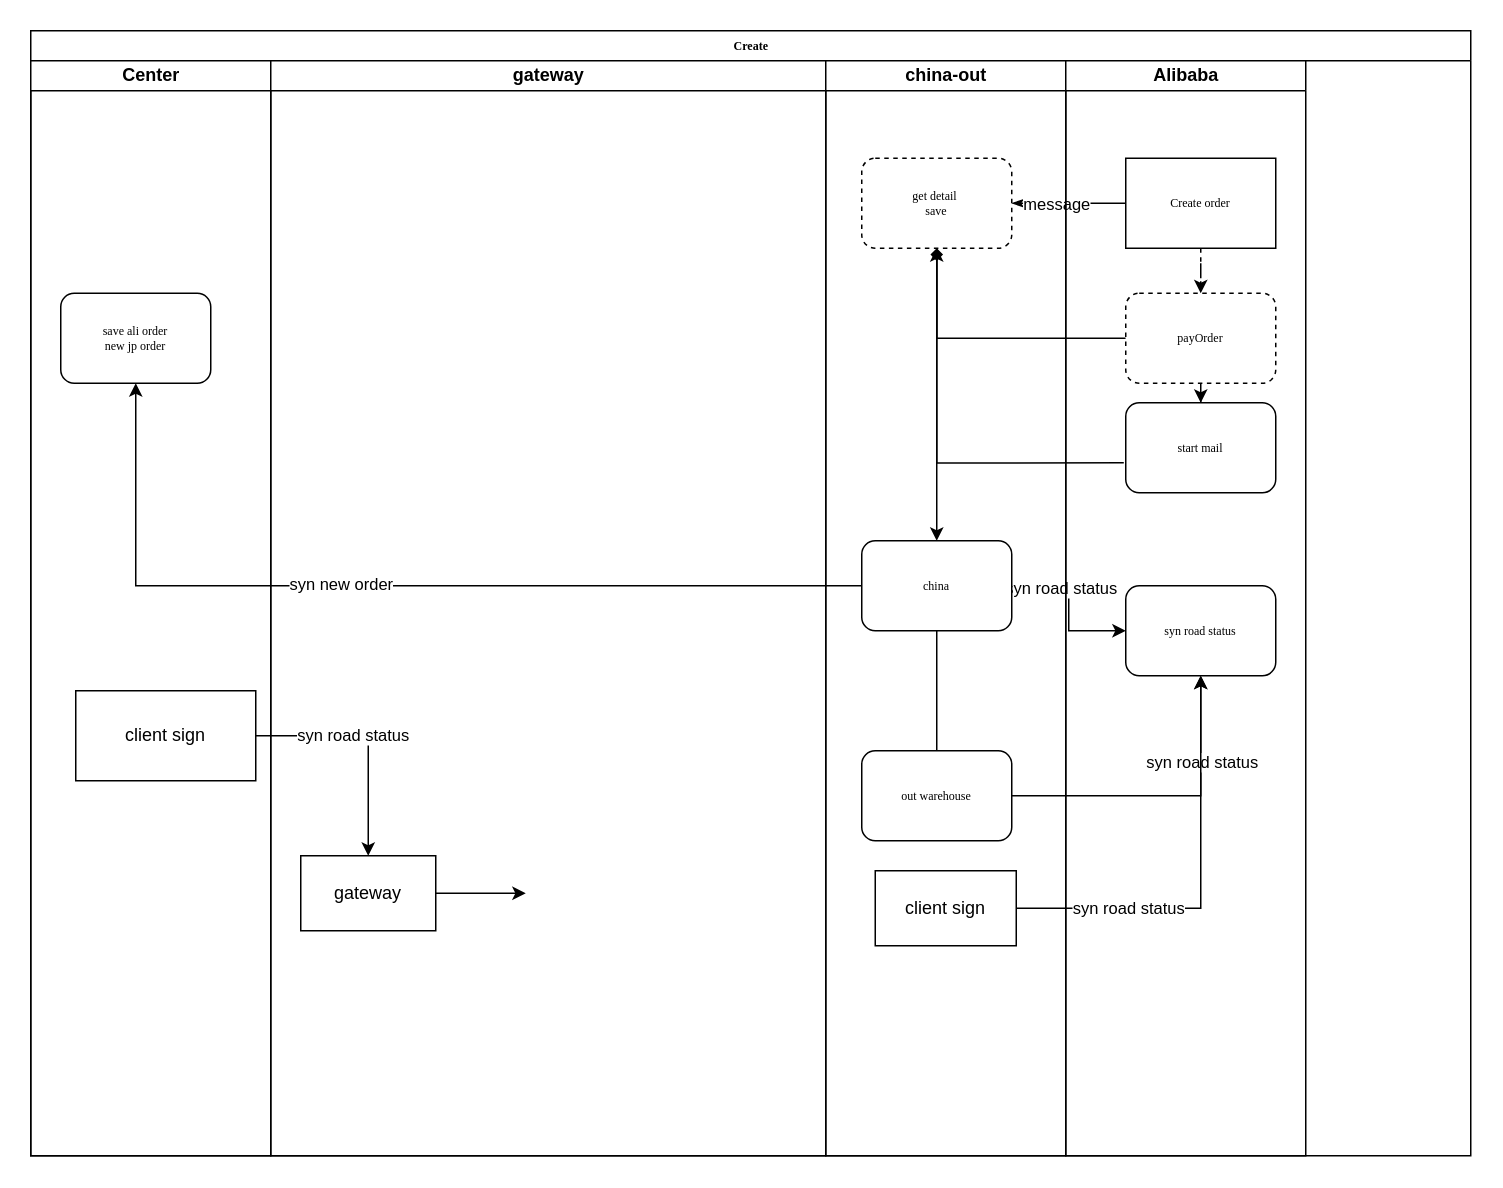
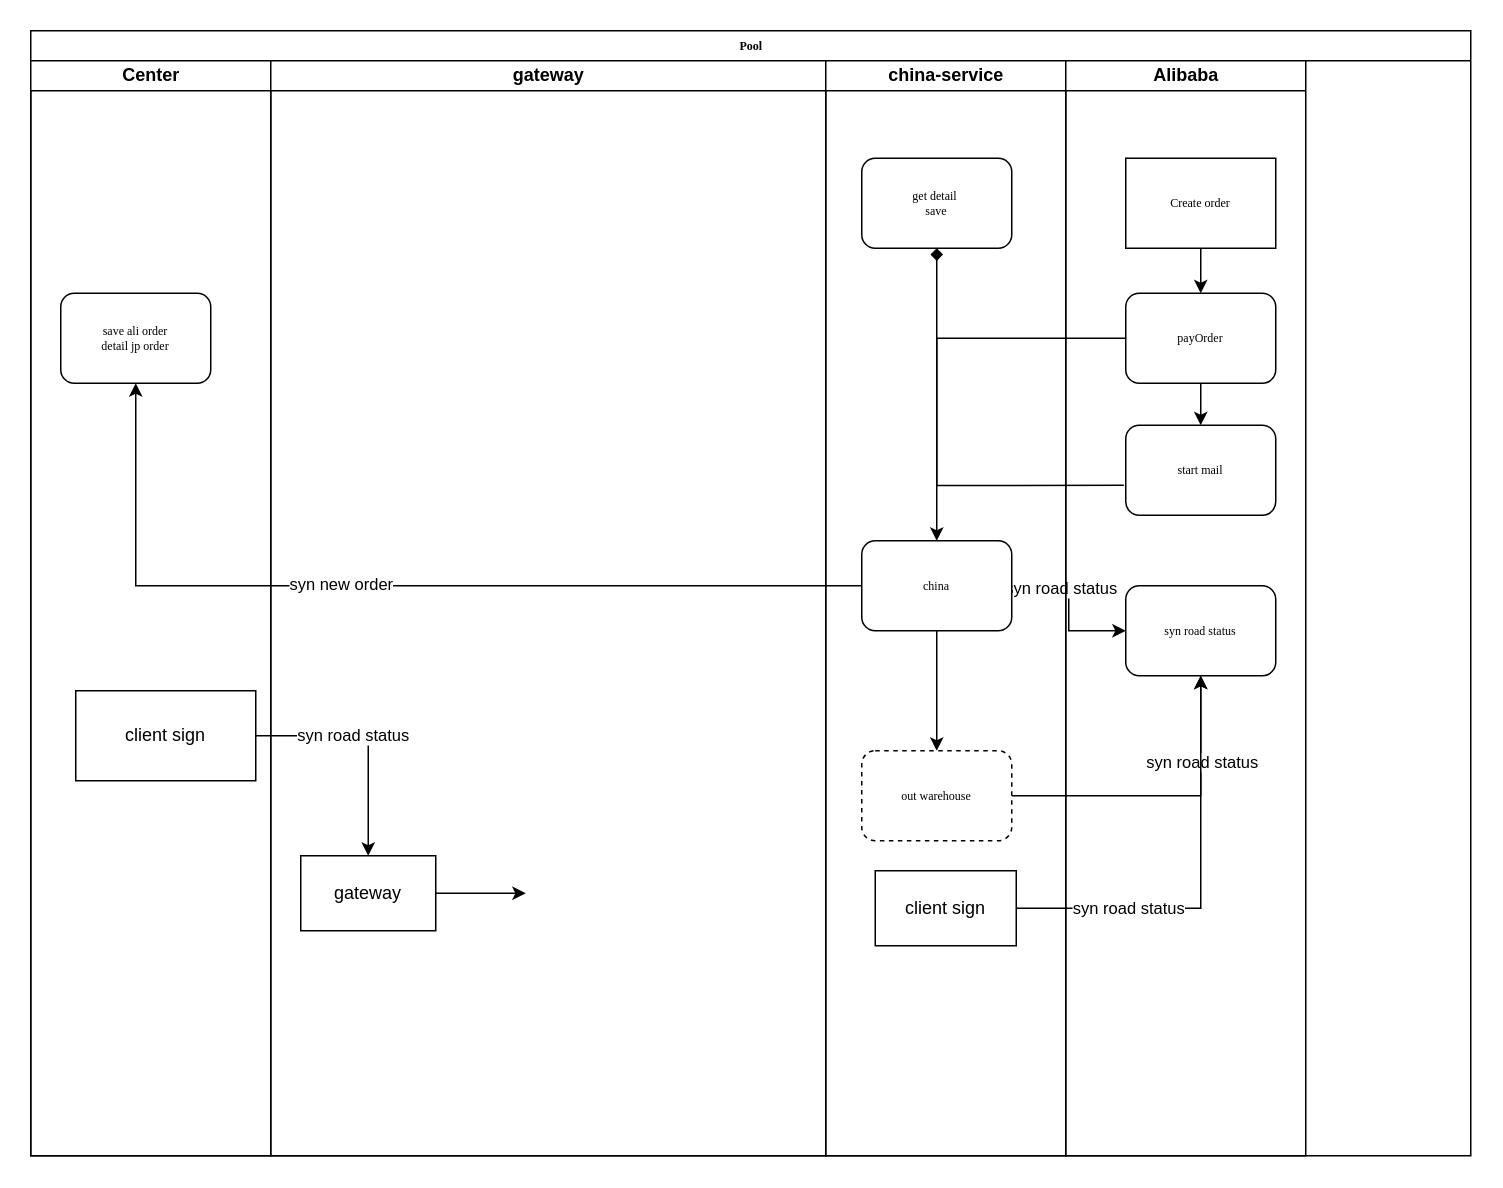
node "Create": label "Create" -> "Pool"
node "china-out": label "china-out" -> "china-service"
node "get detail save": style dashed -> solid
edge "Create order" -> "get detail save": removed, label "message"
edge "get detail save" -> "china": removed
edge "Create order" -> "payOrder": style dashed -> solid
node "save ali order new jp order": label "save ali order new jp order" -> "save ali order detail jp order"
edge "payOrder" -> "get detail save": now "payOrder" -> "china"
node "payOrder": style dashed -> solid
node "start mail": moved (1201, 448) -> (1201, 470)
edge "china" -- "out warehouse": arrowhead none -> classic
node "out warehouse": style solid -> dashed
